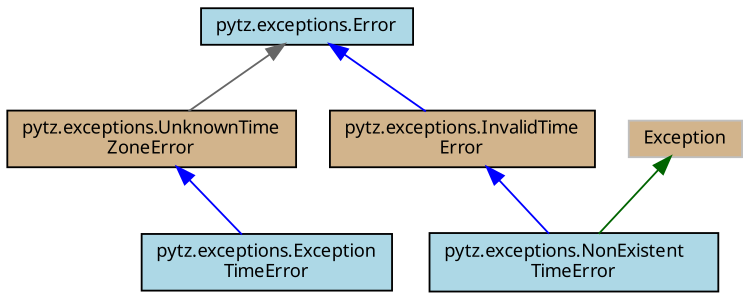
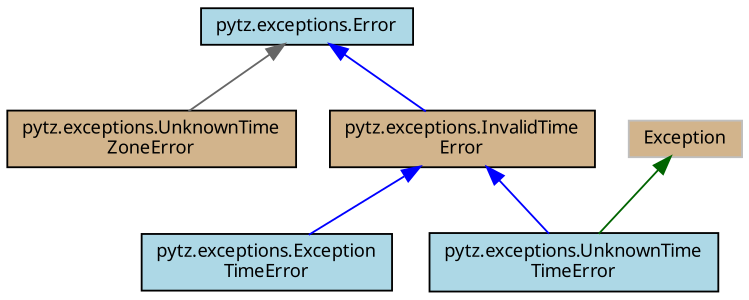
edge "pytz.exceptions.Exception TimeError" -> "pytz.exceptions.UnknownTime ZoneError": now "pytz.exceptions.Exception TimeError" -> "pytz.exceptions.InvalidTime Error"
node "pytz.exceptions.NonExistent TimeError": label "pytz.exceptions.NonExistent TimeError" -> "pytz.exceptions.UnknownTime TimeError"
